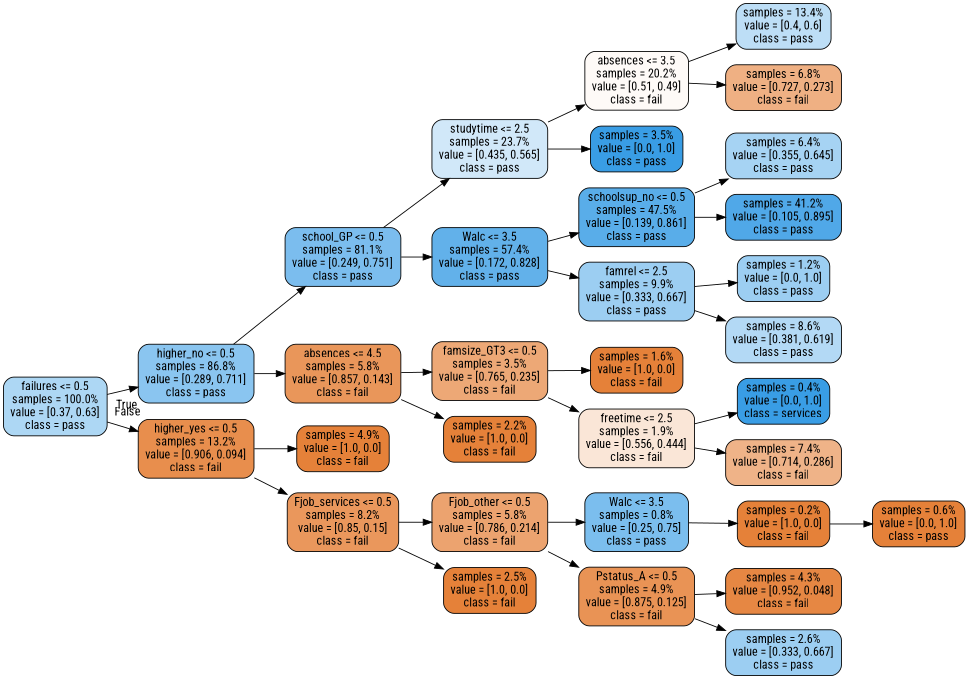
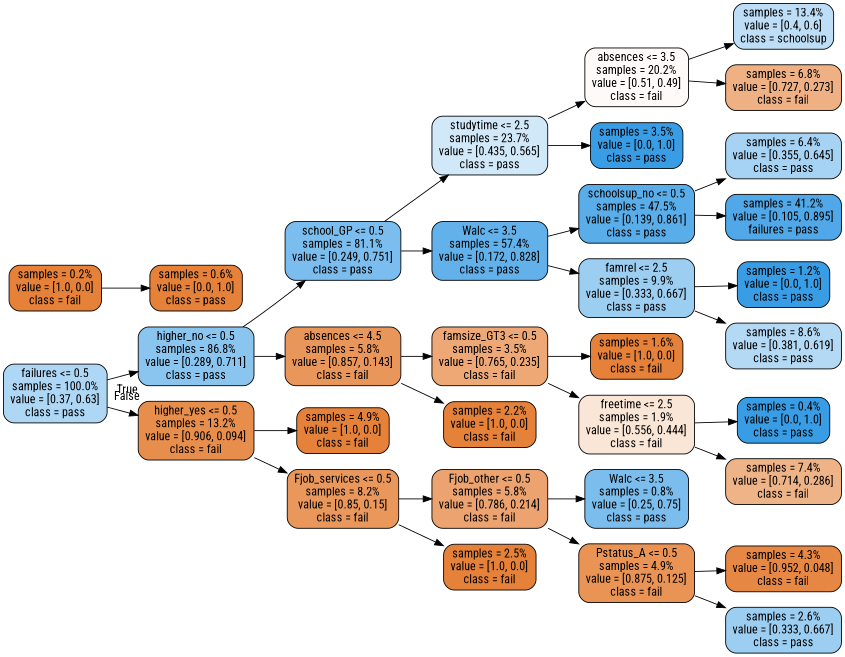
node "samples = 13.4% value = [0.4, 0.6] class = pass": label "samples = 13.4% value = [0.4, 0.6] class = pass" -> "samples = 13.4% value = [0.4, 0.6] class = schoolsup"
node "samples = 41.2% value = [0.105, 0.895] class = pass": label "samples = 41.2% value = [0.105, 0.895] class = pass" -> "samples = 41.2% value = [0.105, 0.895] failures = pass"
node "samples = 1.2% value = [0.0, 1.0] class = pass": fillcolor #9ccef2 -> #399de5
node "samples = 0.4% value = [0.0, 1.0] class = services": label "samples = 0.4% value = [0.0, 1.0] class = services" -> "samples = 0.4% value = [0.0, 1.0] class = pass"
edge "Walc <= 3.5 samples = 0.8% value = [0.25, 0.75] class = pass" -> "samples = 0.2% value = [1.0, 0.0] class = fail": removed
